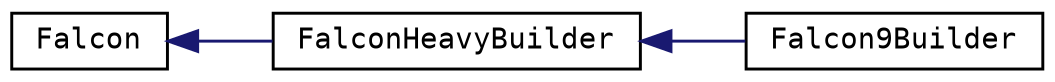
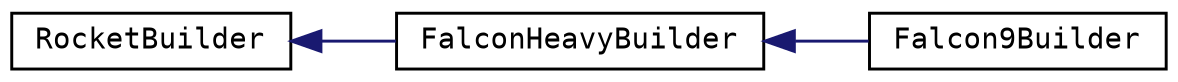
node "Falcon": label "Falcon" -> "RocketBuilder"
